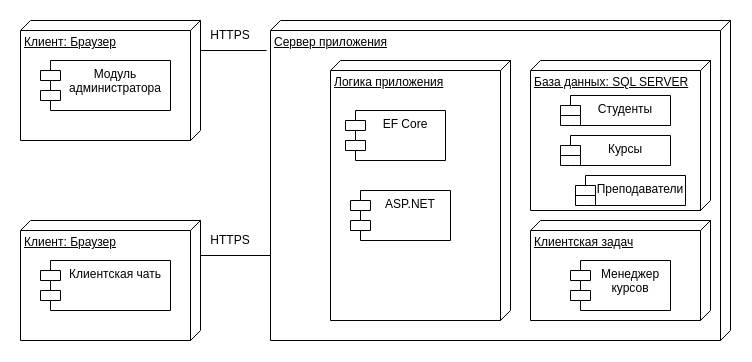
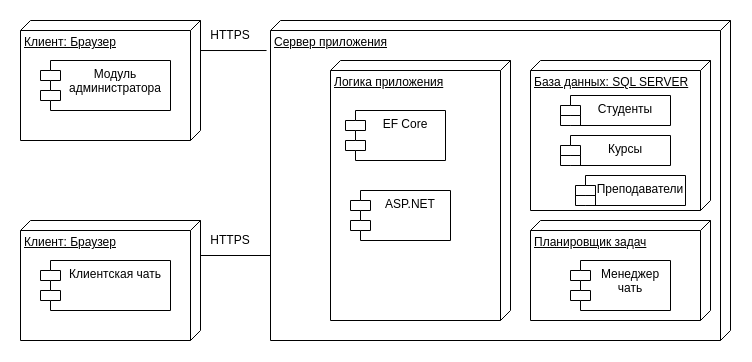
node "Клиентская задач": label "Клиентская задач" -> "Планировщик задач"
node "Менеджер курсов": label "Менеджер курсов" -> "Менеджер чать"
